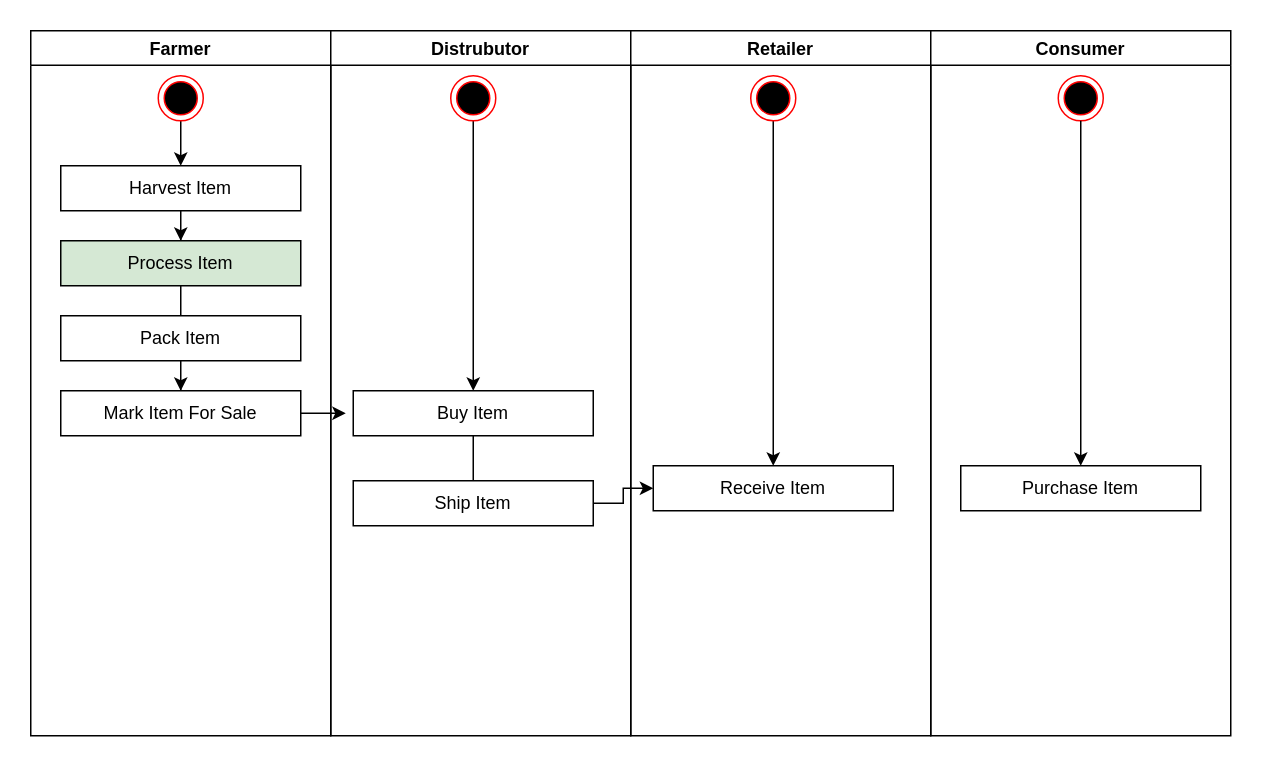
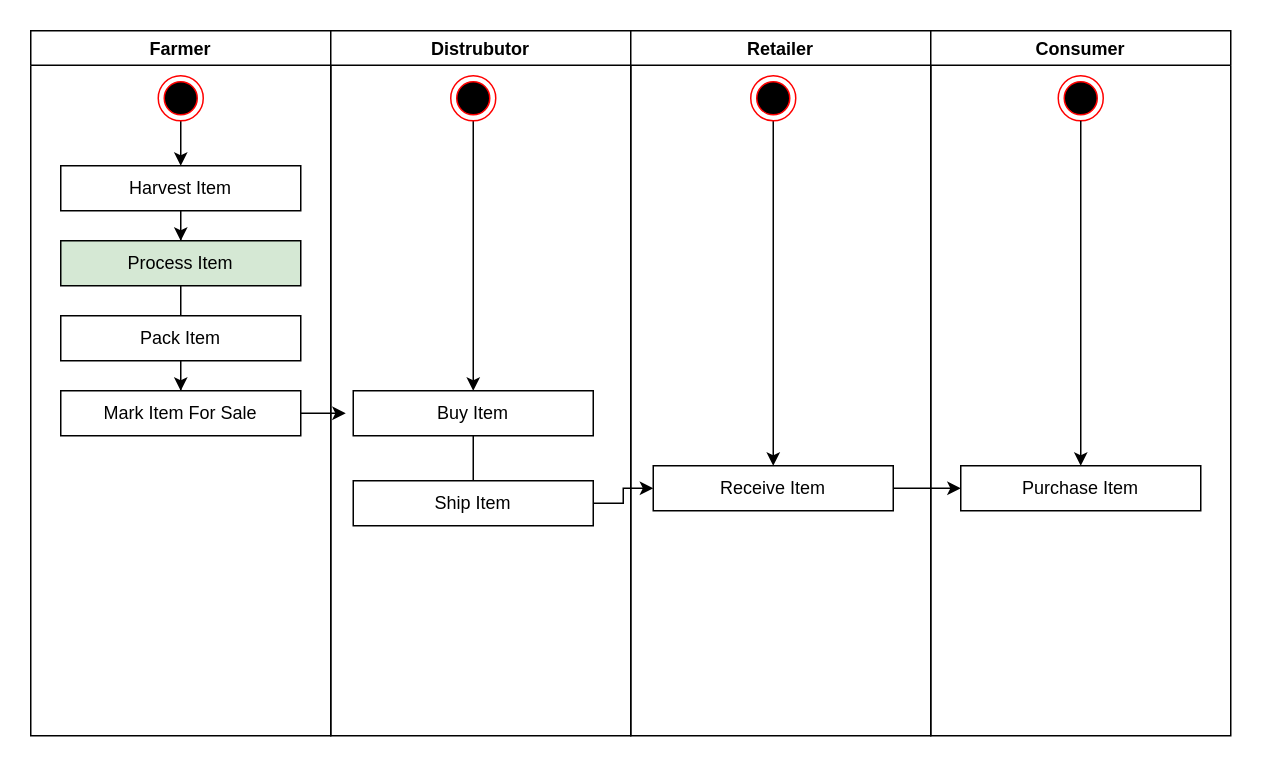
edge "Receive Item" -> "Purchase Item": added
